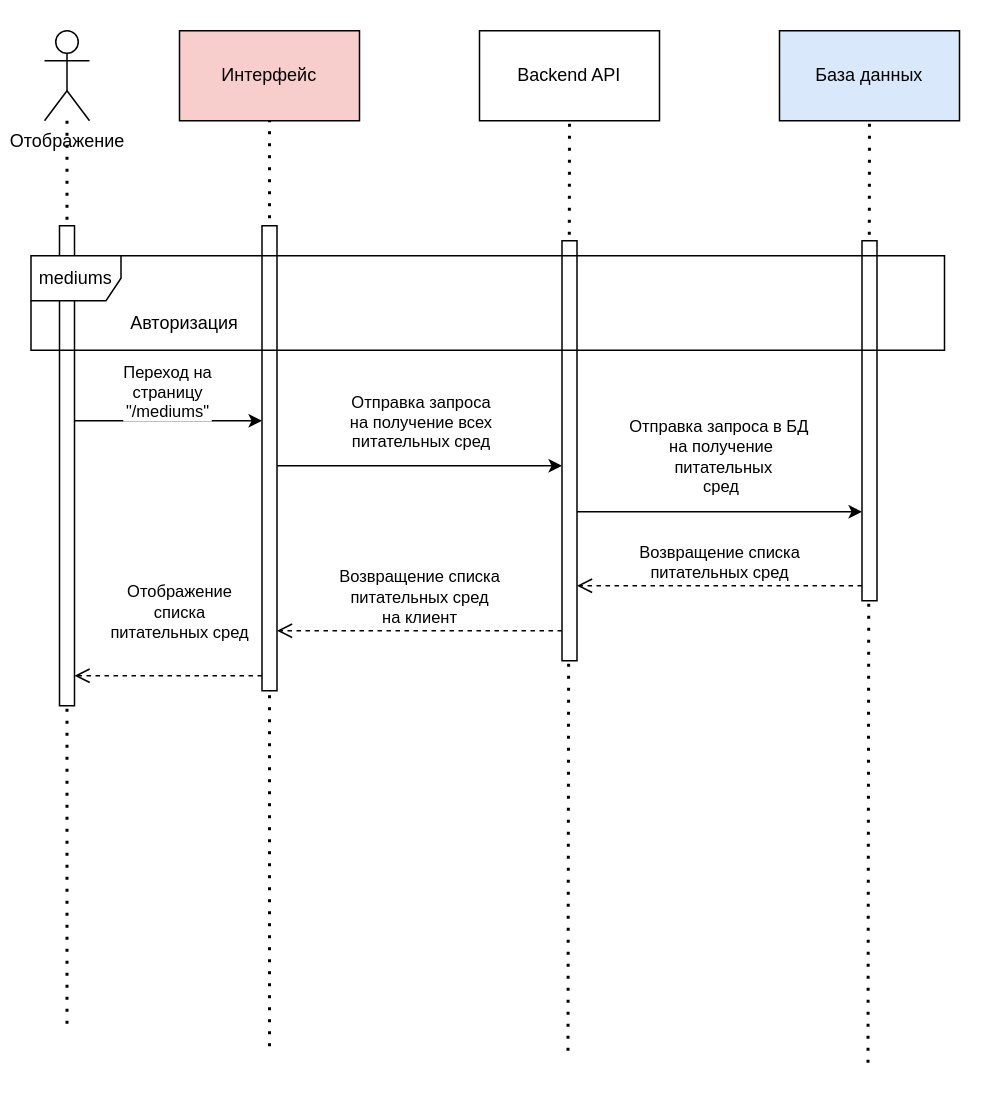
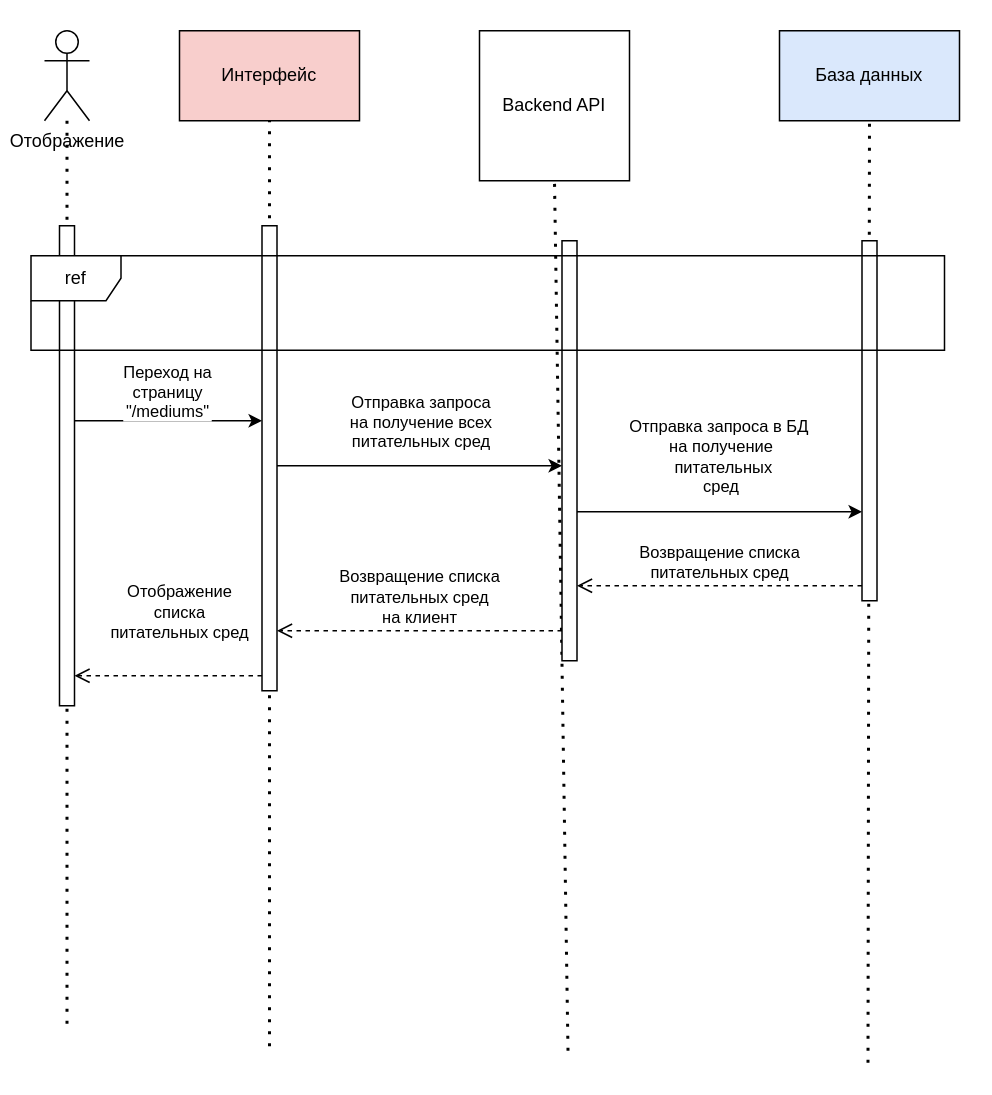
node "Backend API": size 180x90 -> 150x150
node "mediums": label "mediums" -> "ref"
node "Авторизация": removed
